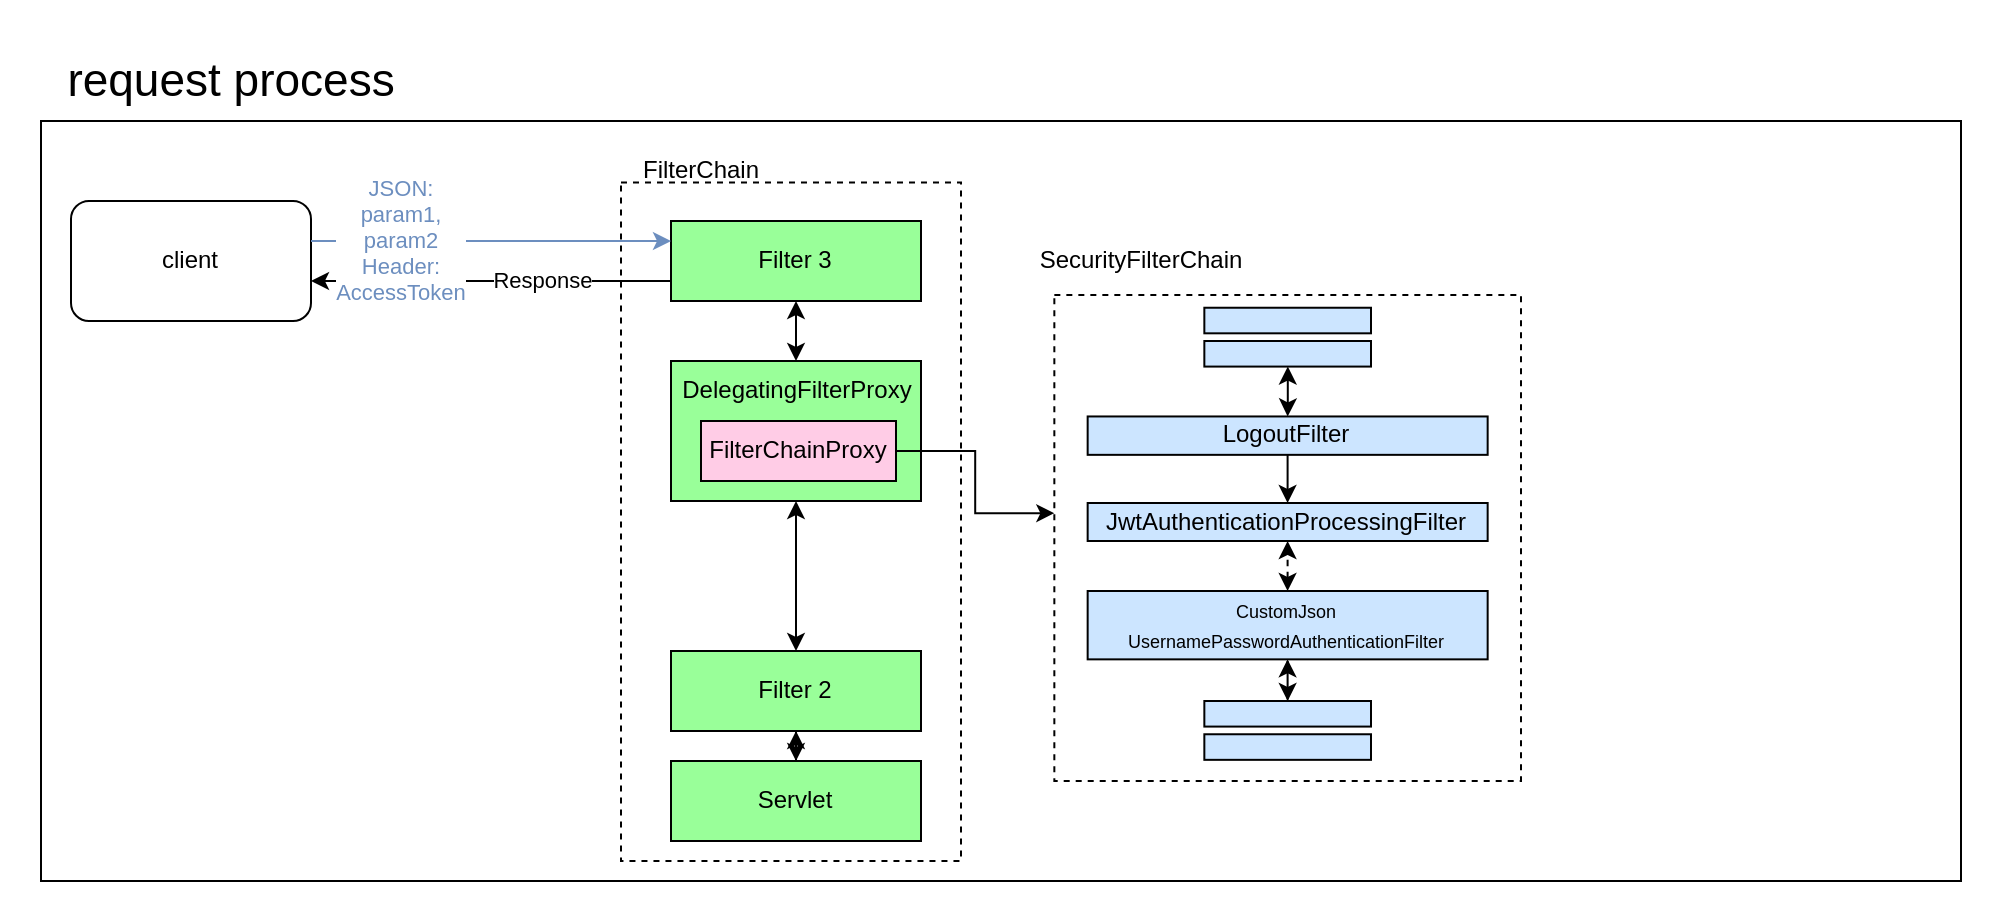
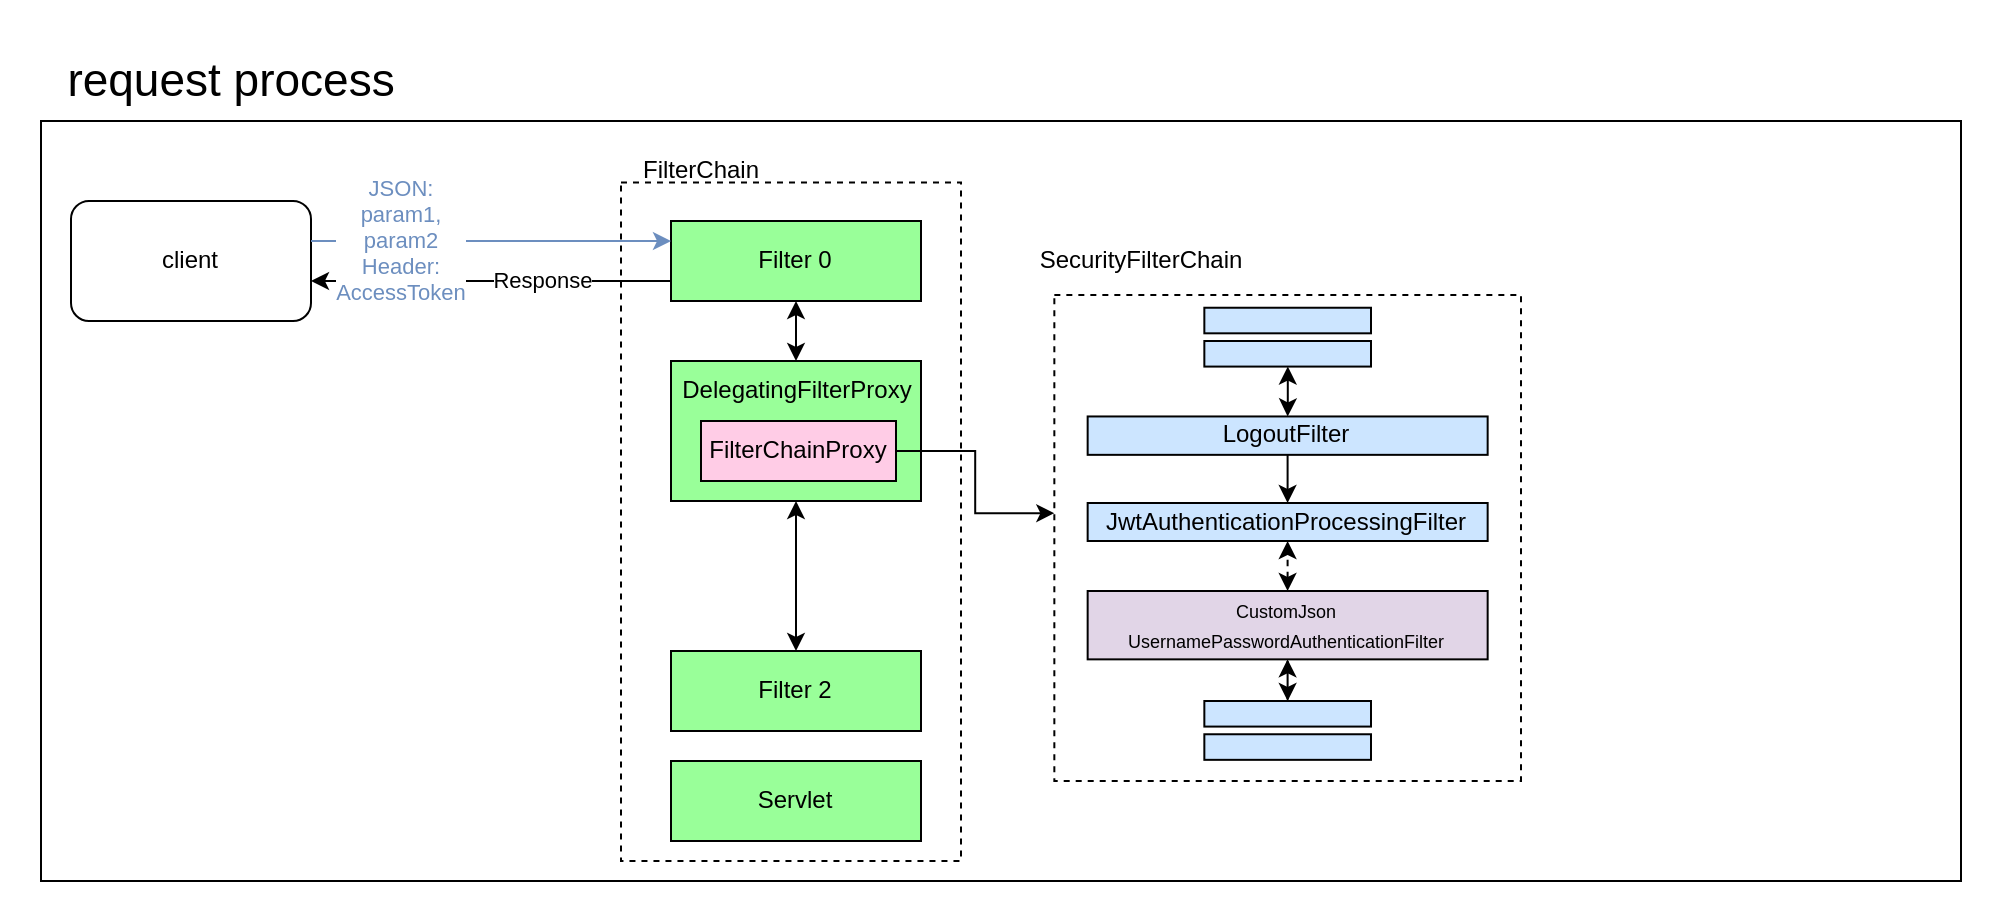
node "Filter 3": label "Filter 3" -> "Filter 0"
node "CustomJsonUsernamePasswordAuthenticationFilter": fillcolor #cce5ff -> #e1d5e7
edge "Filter 2" -- "Servlet": removed
